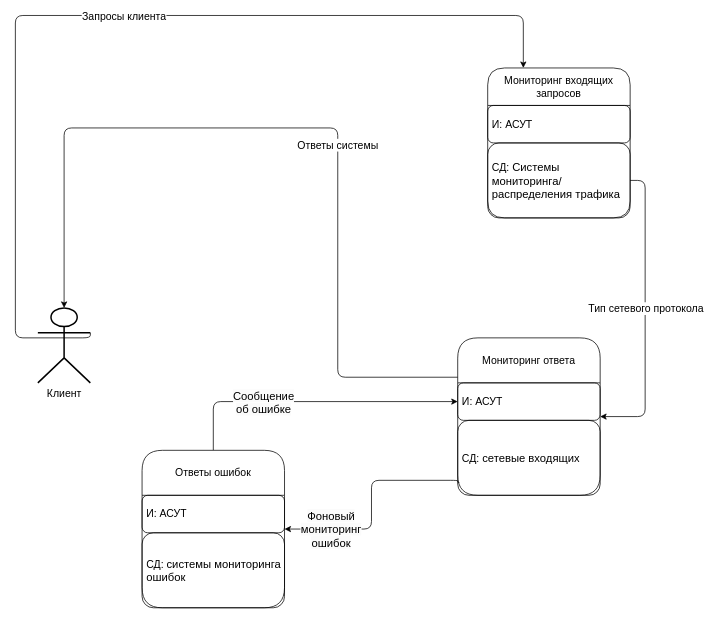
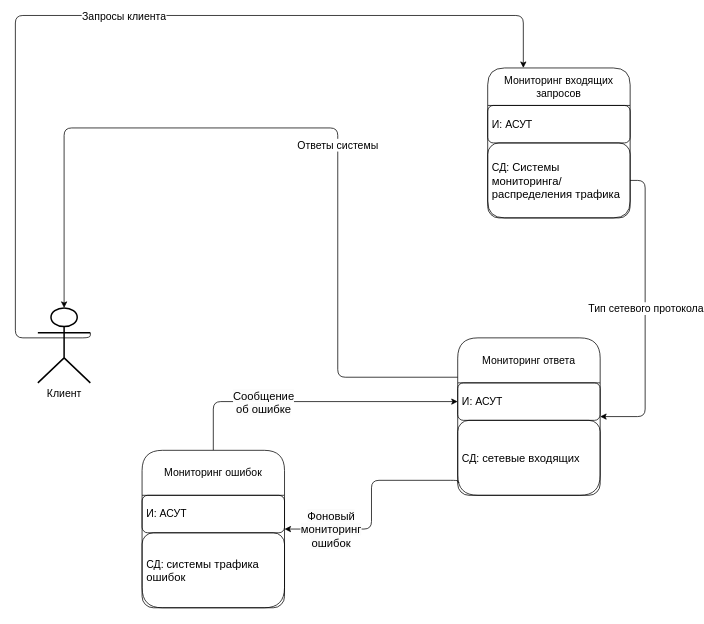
node "Ответы ошибок": label "Ответы ошибок" -> "Мониторинг ошибок"
node "СД: системы мониторинга ошибок": label "СД: системы мониторинга ошибок" -> "СД: системы трафика ошибок"
